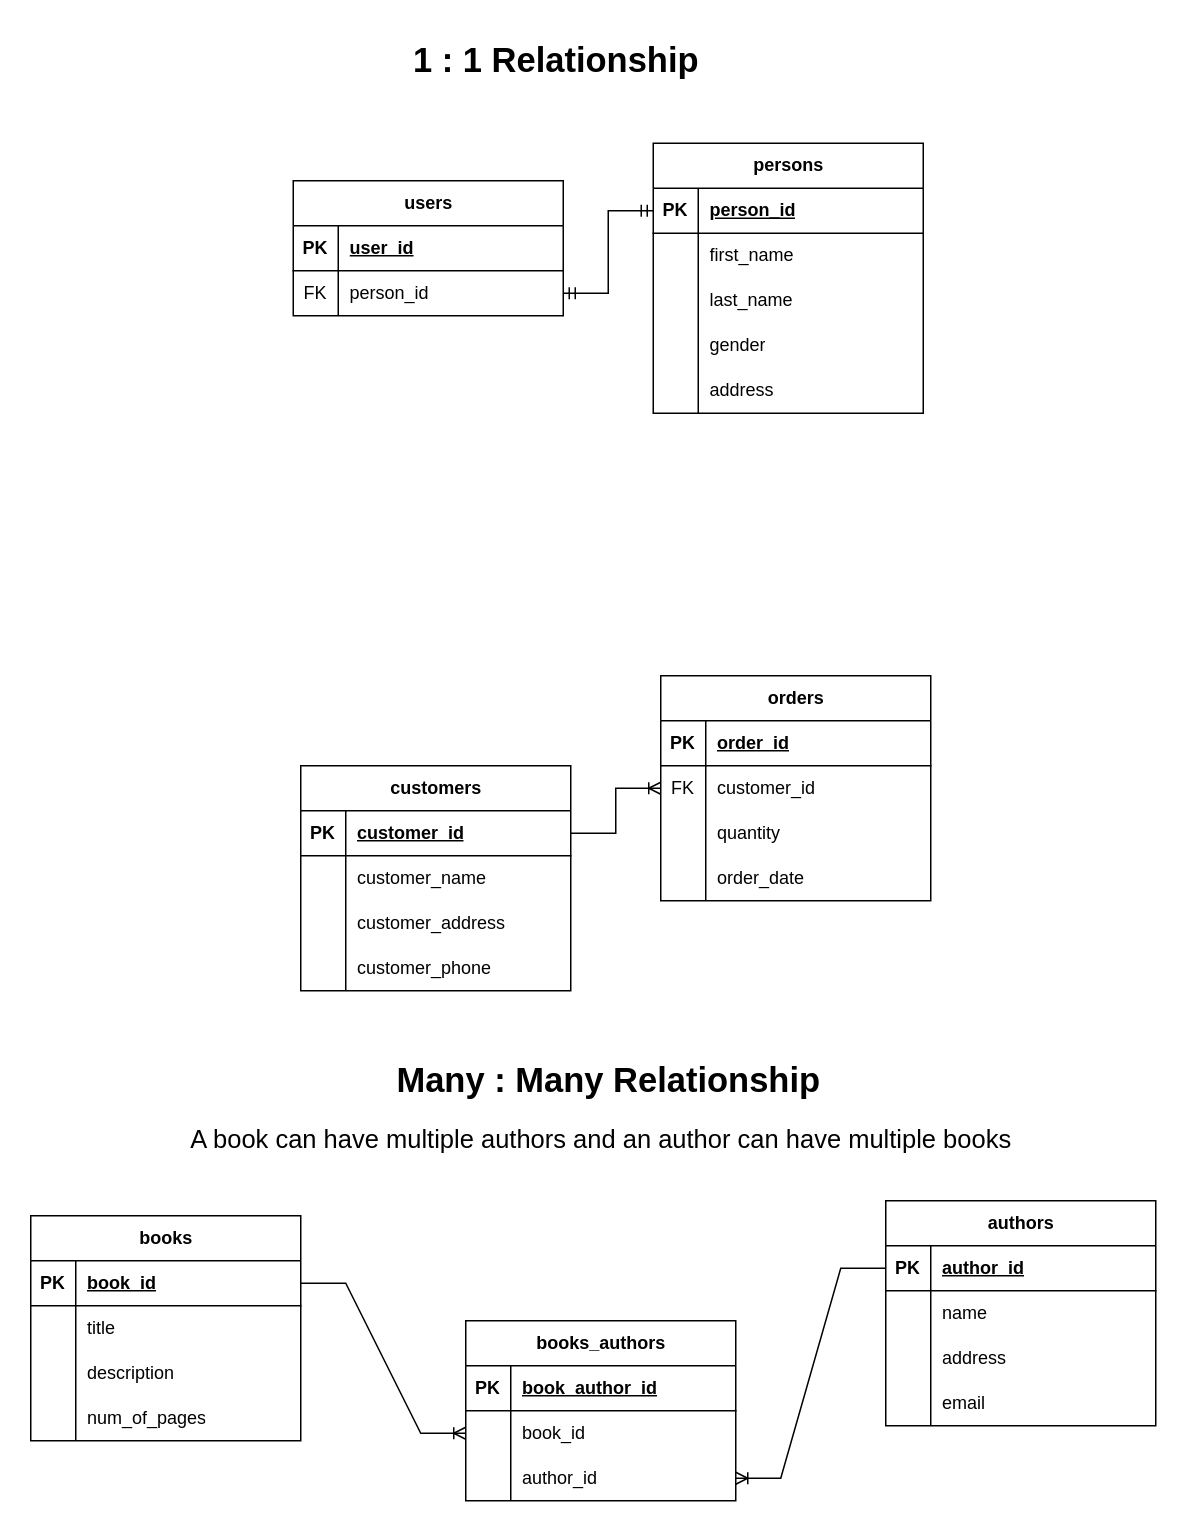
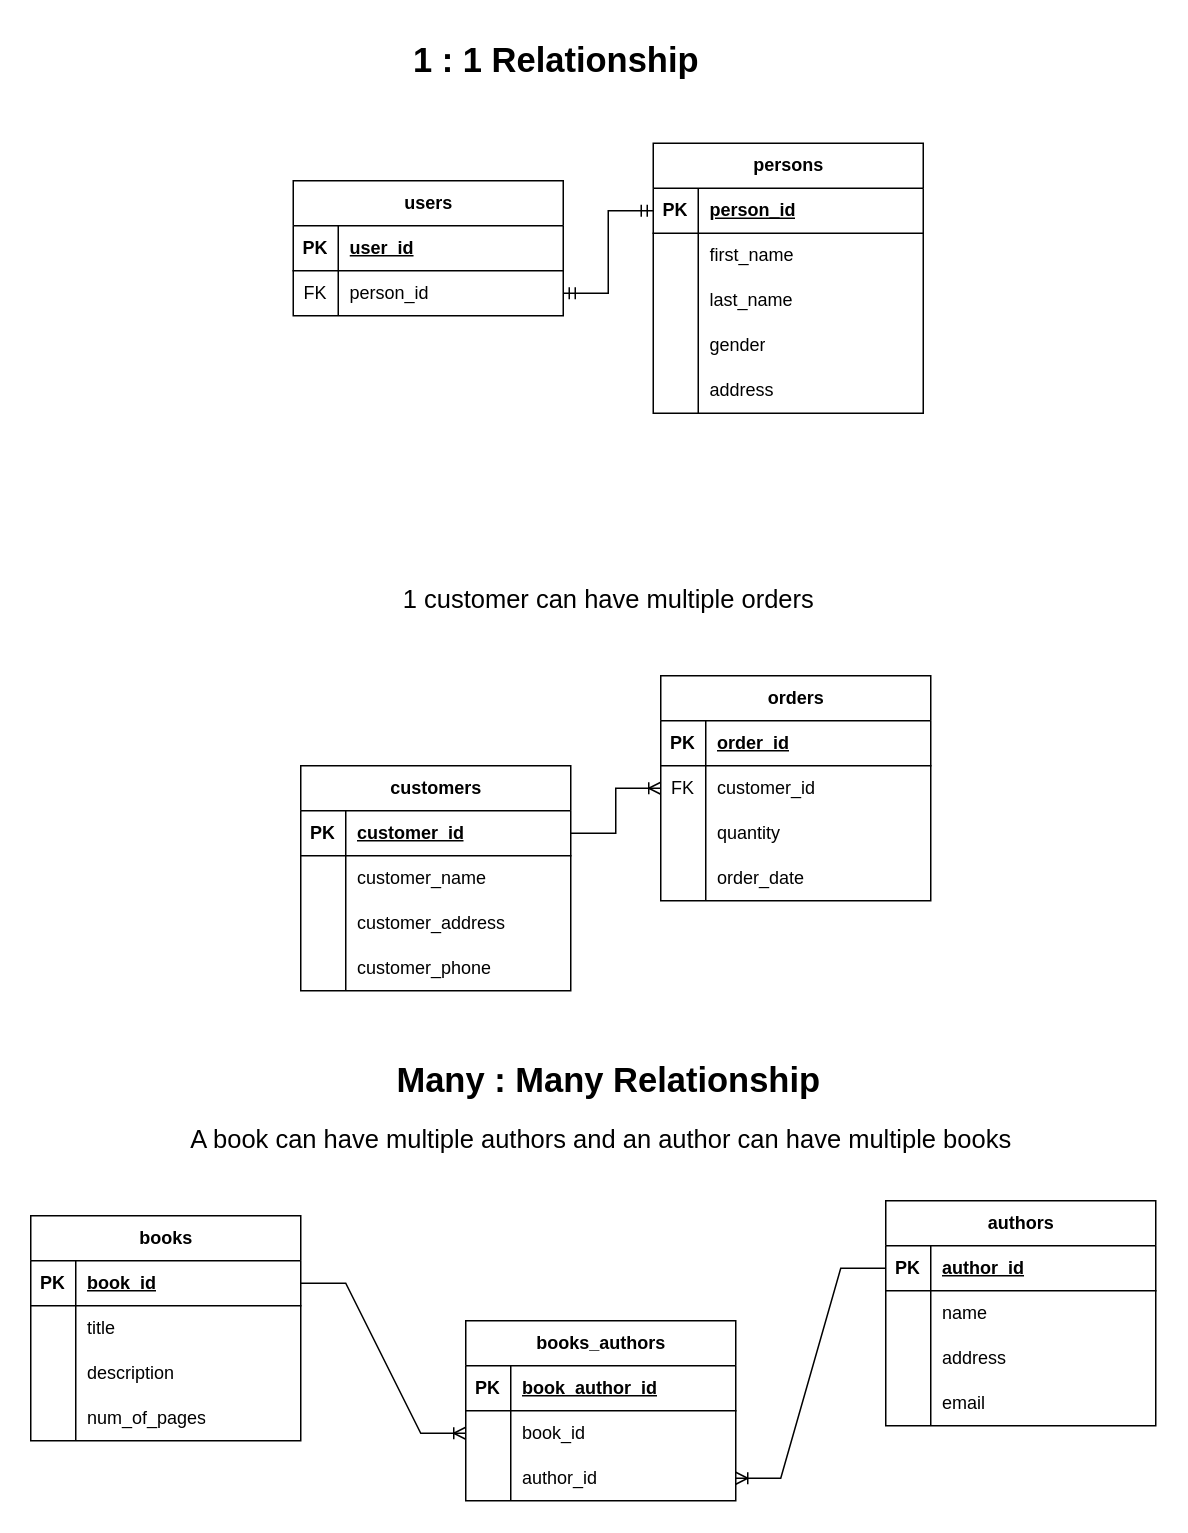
node "1 customer can have multiple orders": added
